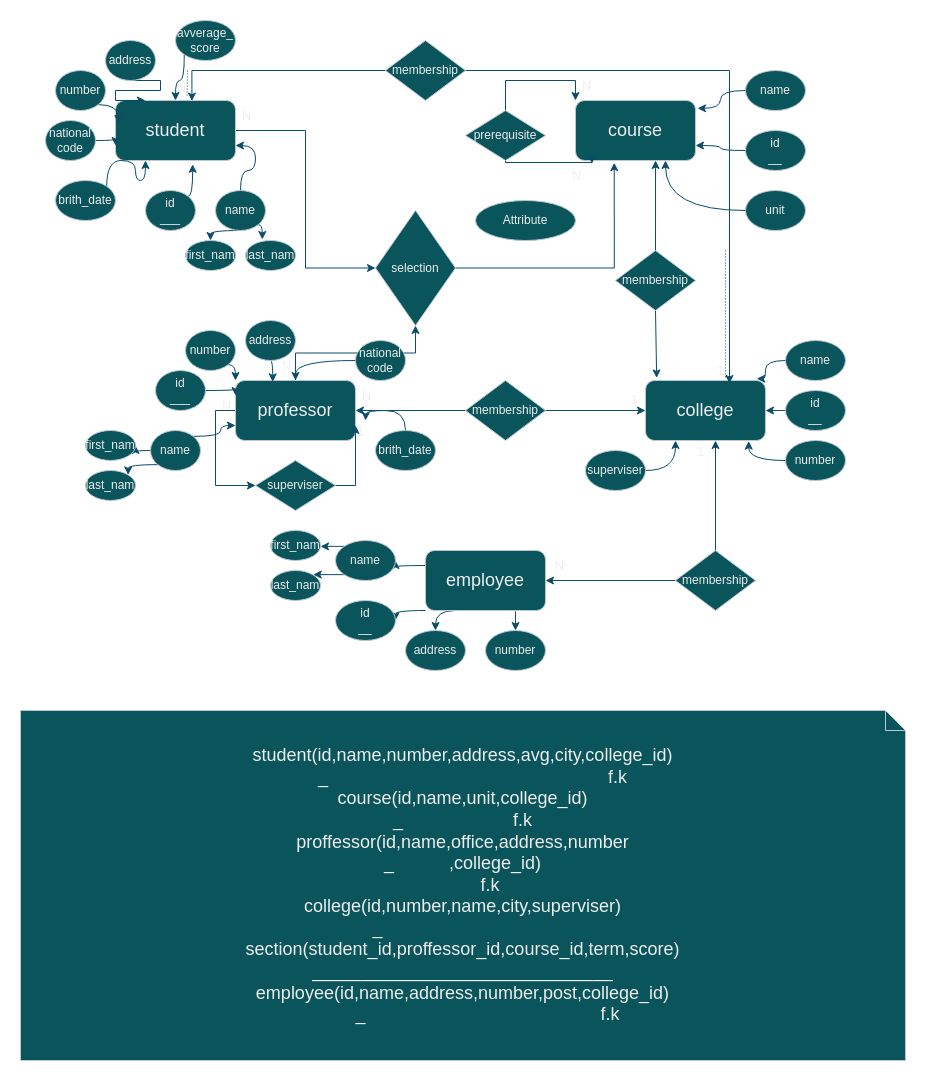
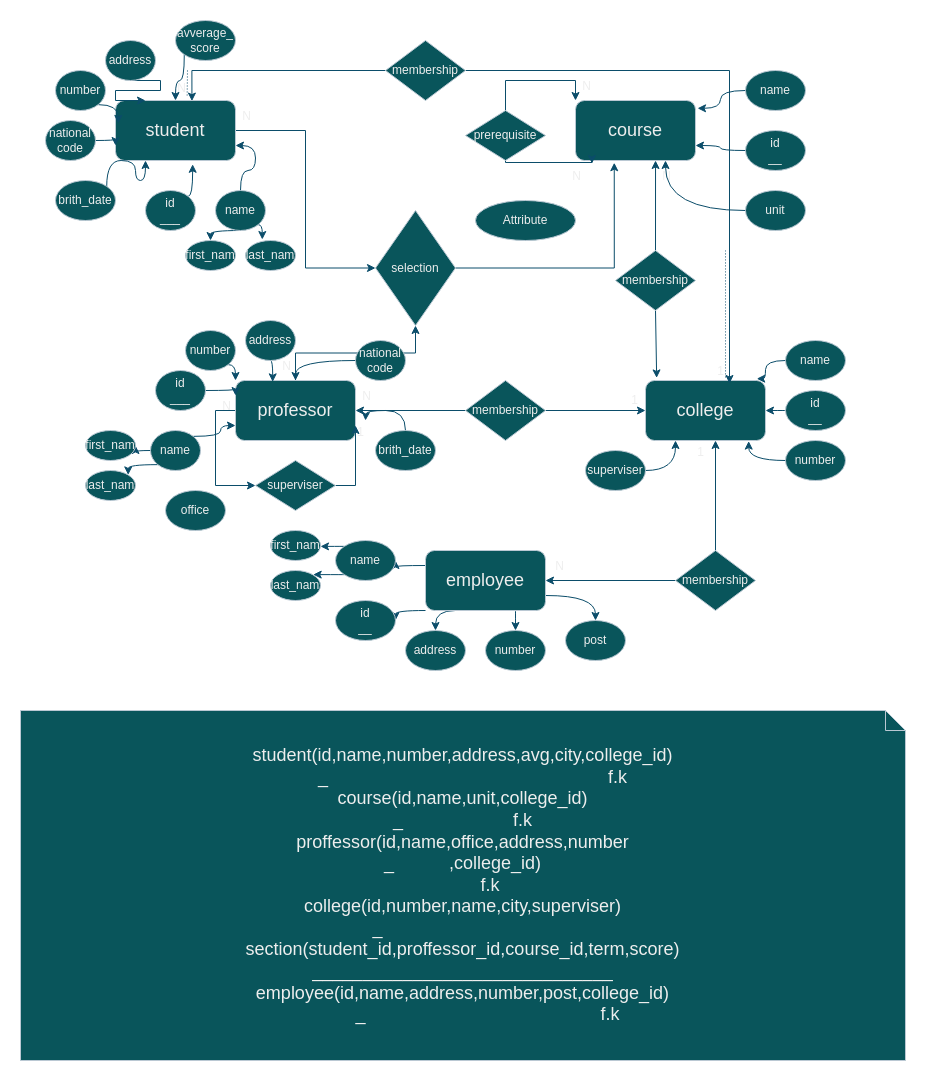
node "office": added
edge "employee" -> "post": added
node "post": added
